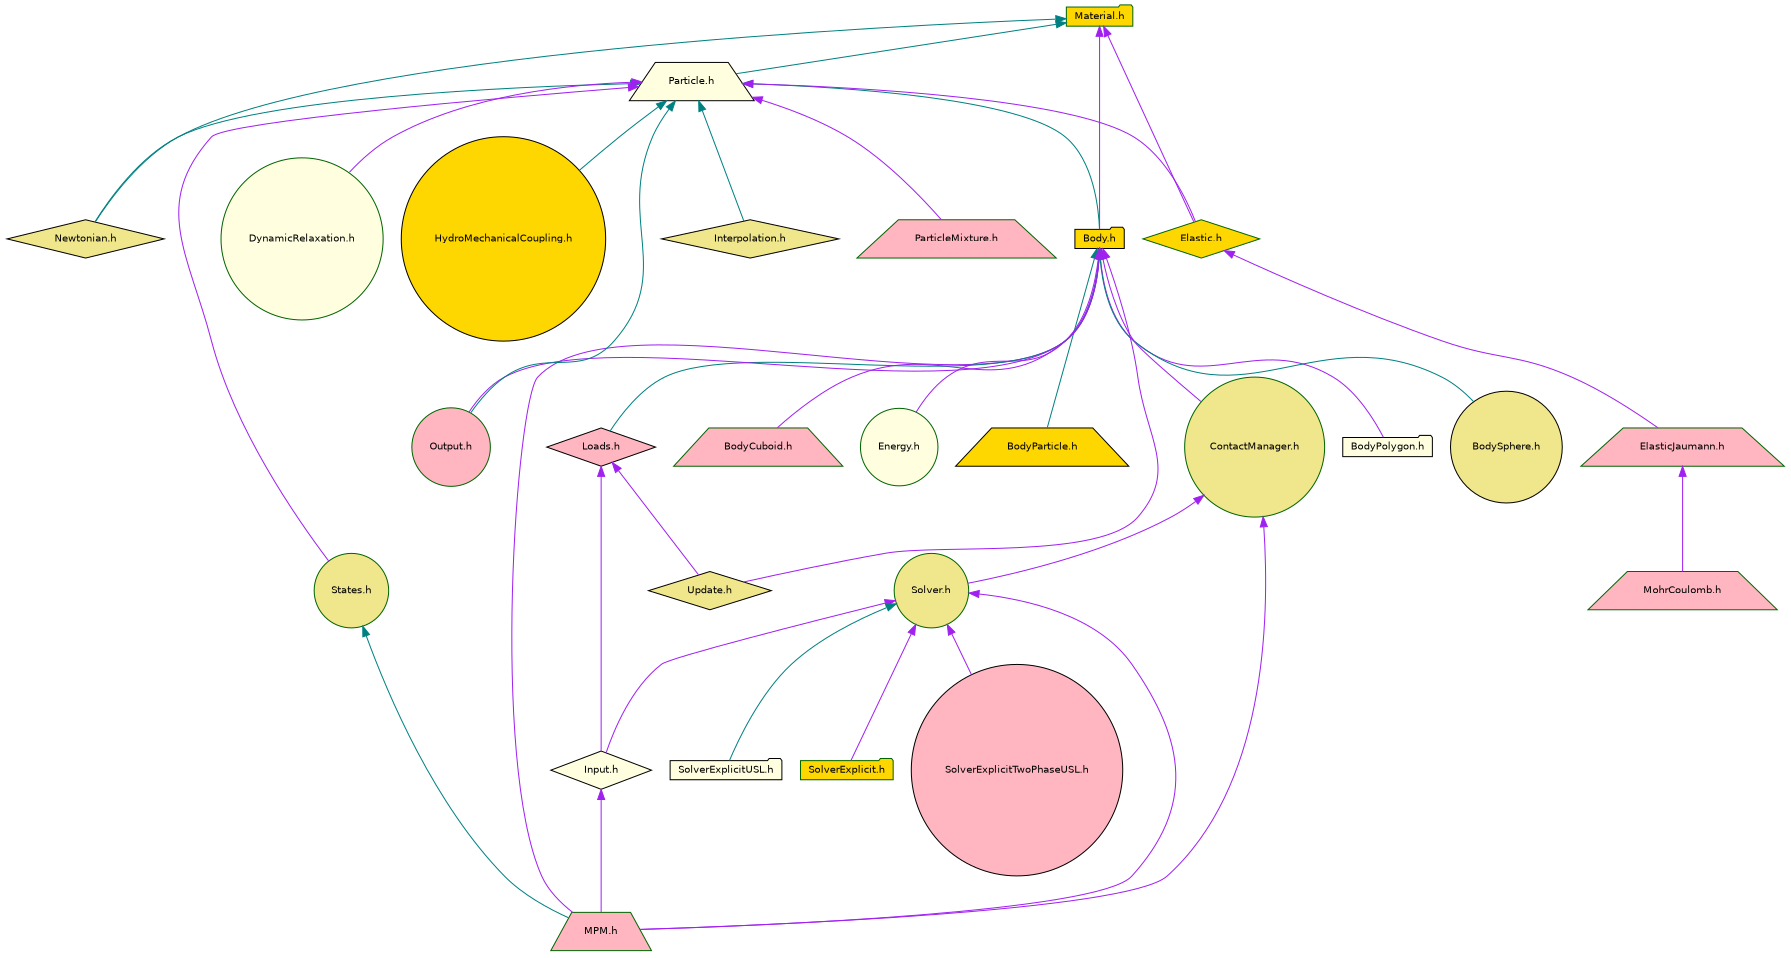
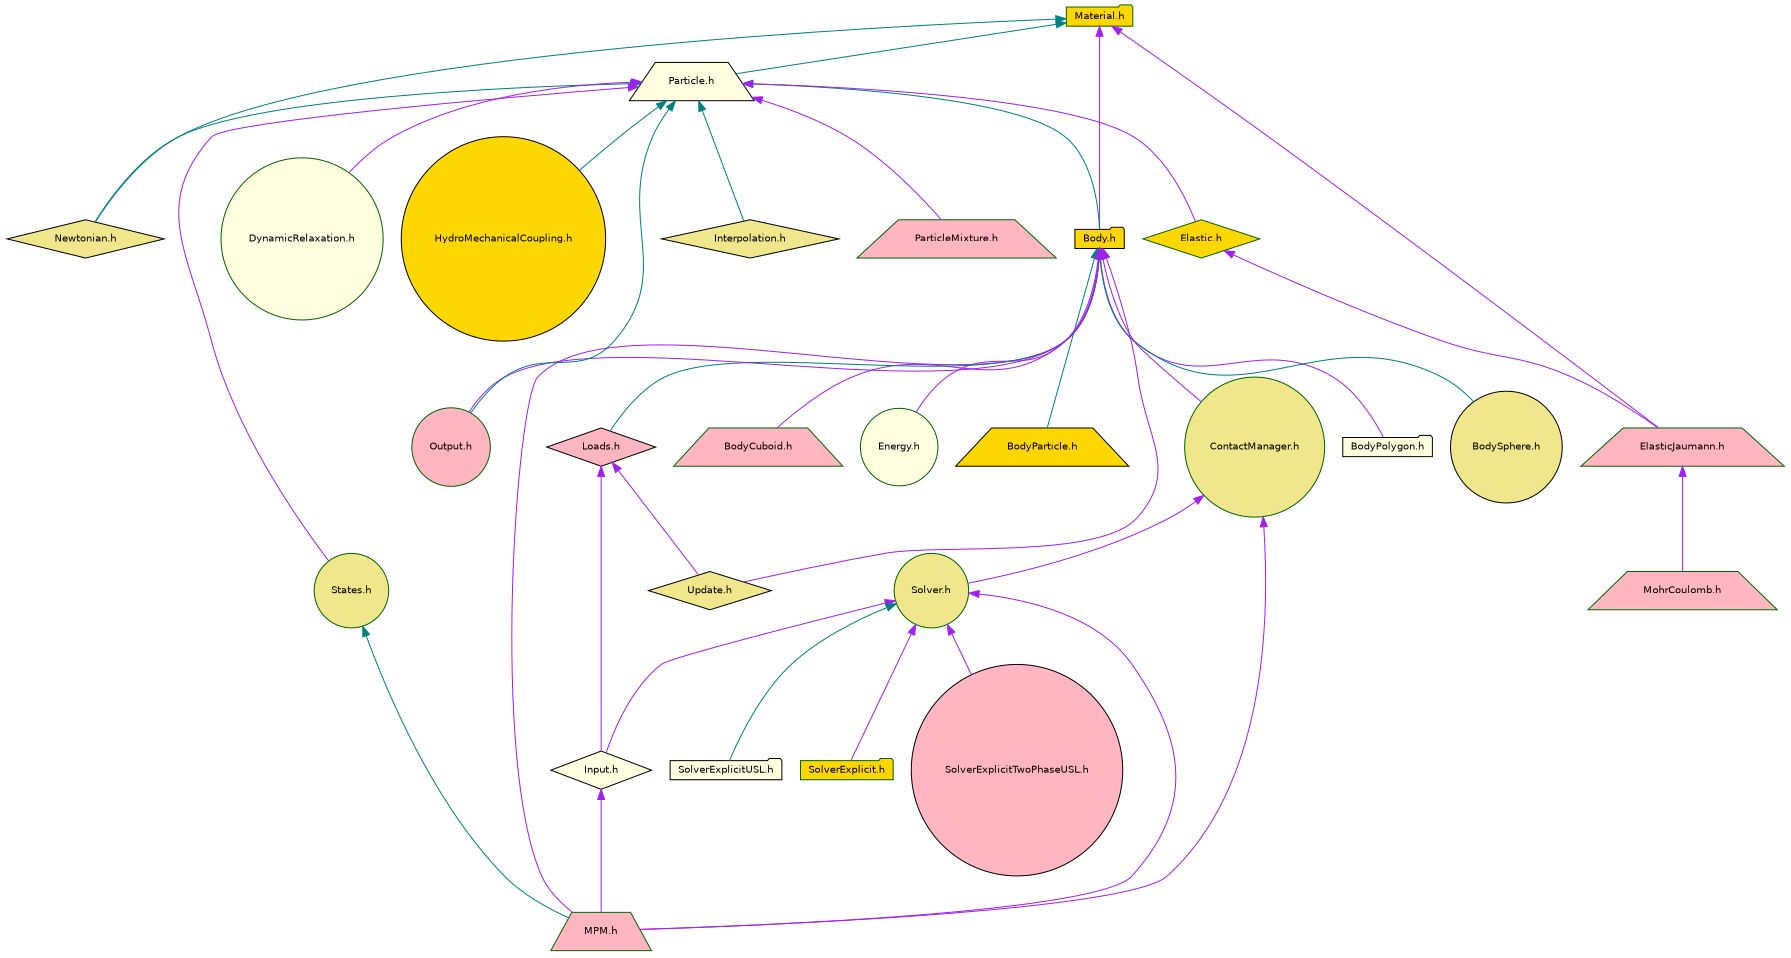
edge "Elastic.h" -> "Material.h": now "ElasticJaumann.h" -> "Material.h"
